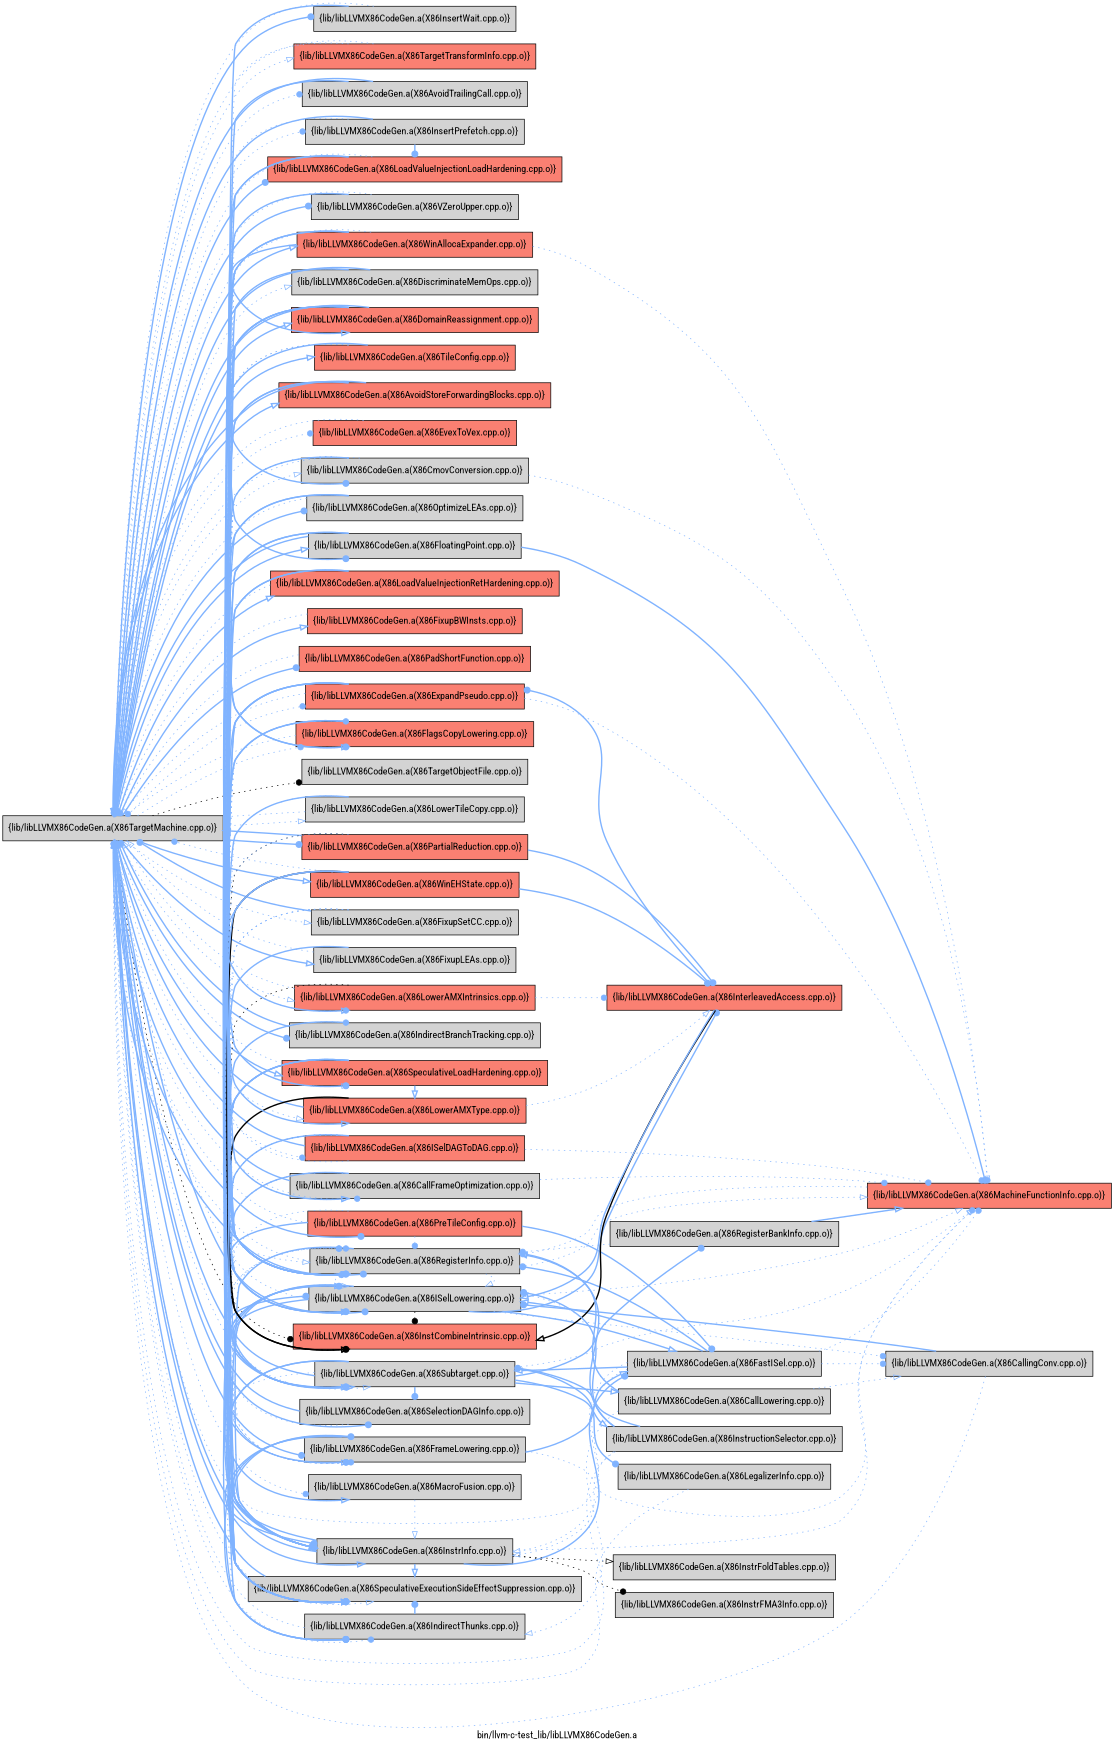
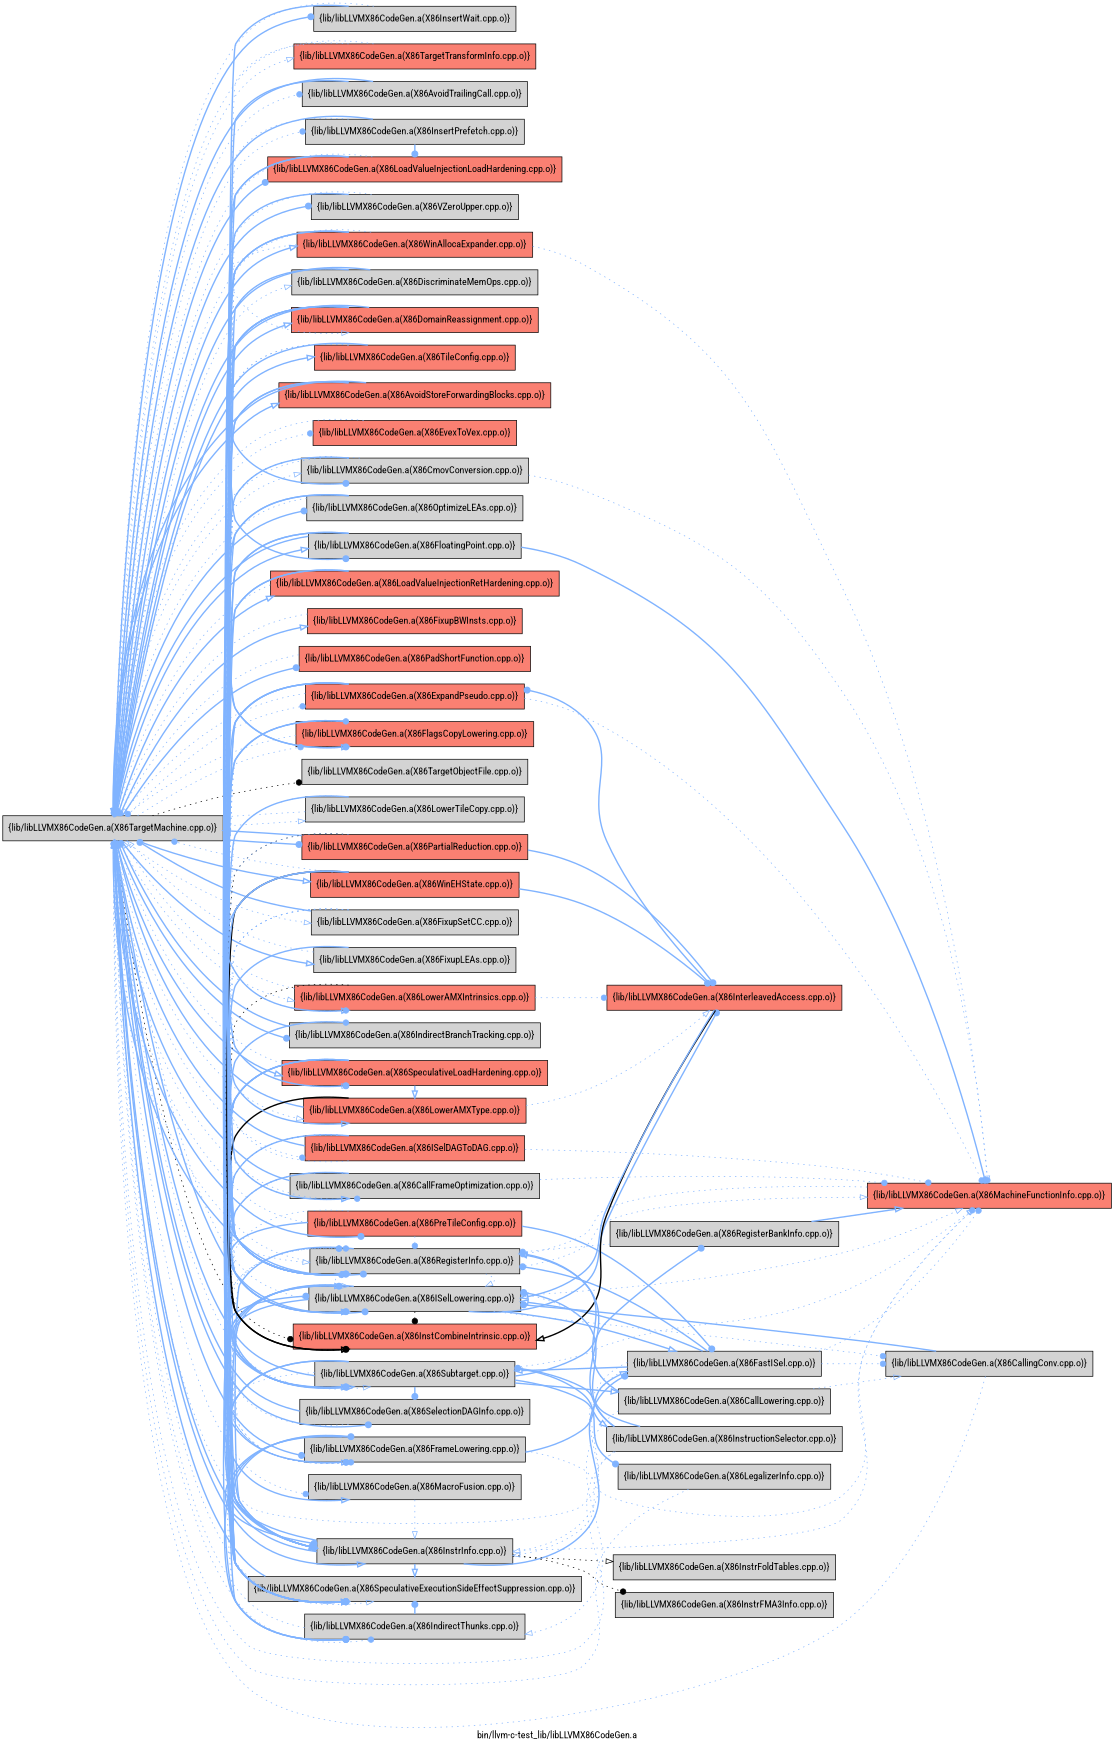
edge "{lib/libLLVMX86CodeGen.a(X86WinAllocaExpander.cpp.o)}" -> "{lib/libLLVMX86CodeGen.a(X86DomainReassignment.cpp.o)}": style bold -> dotted
